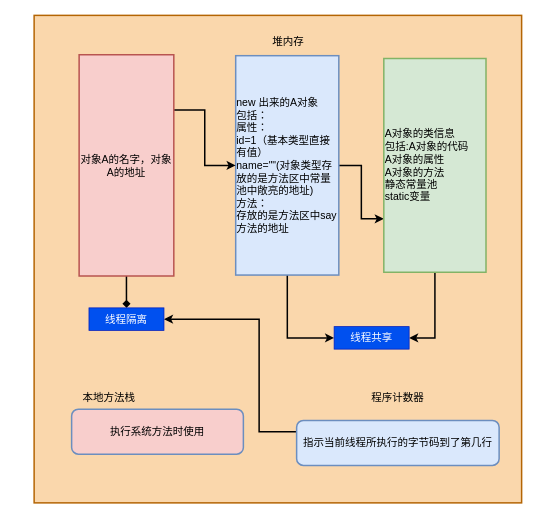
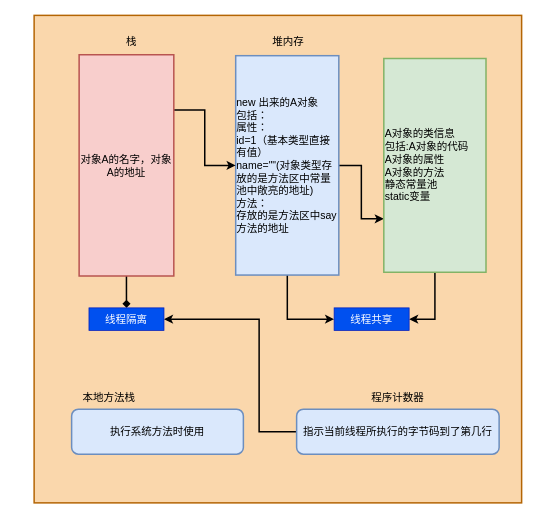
node "栈": added
node "线程共享": moved (372, 338) -> (372, 319)
node "执行系统方法时使用": fillcolor #f8cecc -> #dae8fc
node "指示当前线程所执行的字节码到了第几行": moved (398, 443) -> (398, 432)
